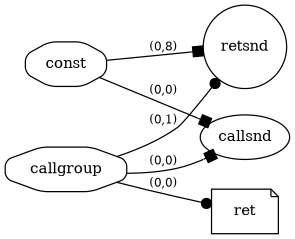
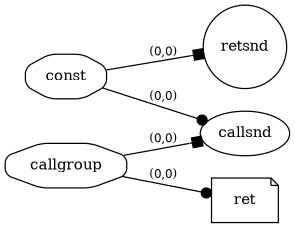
edge "const" -> "retsnd": label "(0,8)" -> "(0,0)"
edge "const" -> "callsnd": arrowhead box -> dot
edge "callgroup" -> "retsnd": removed, label "(0,1)"
